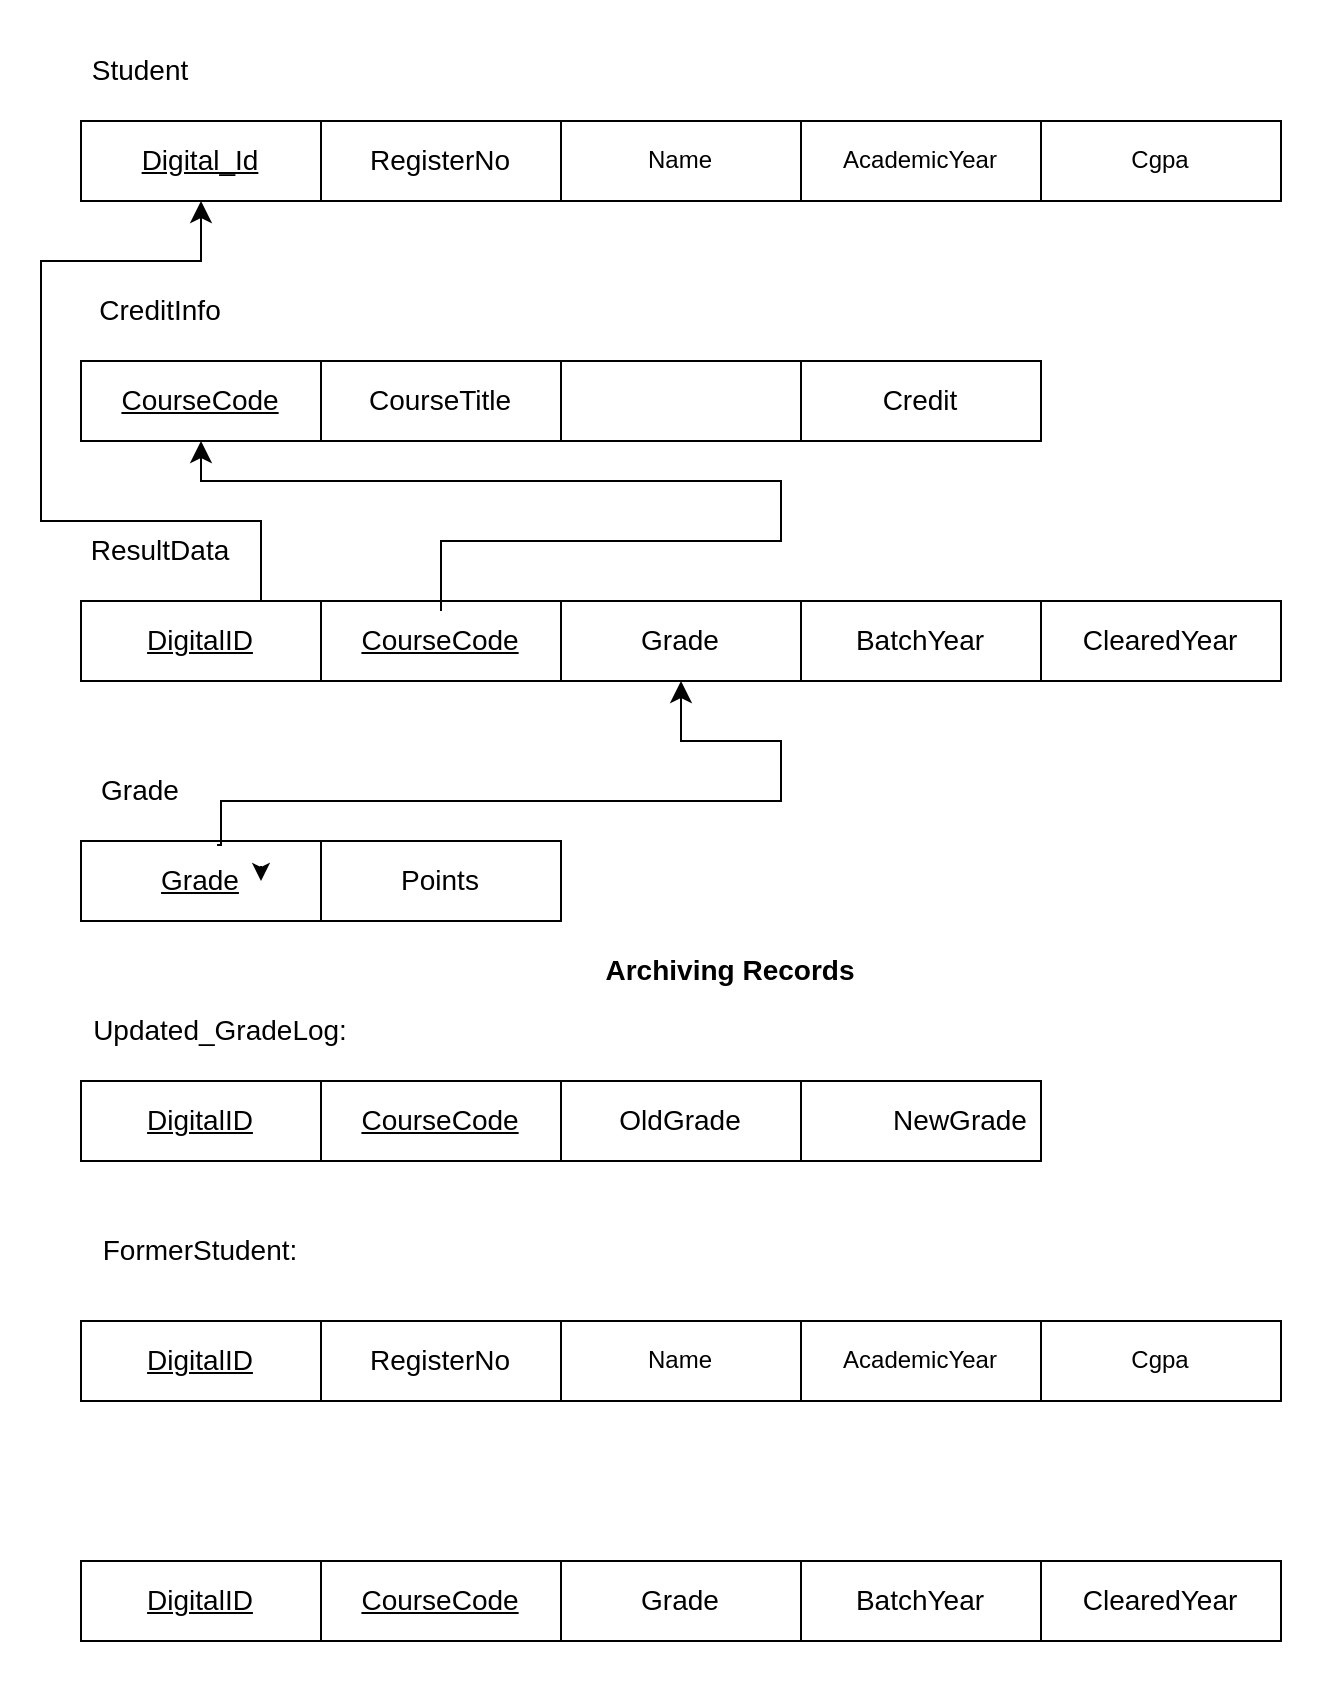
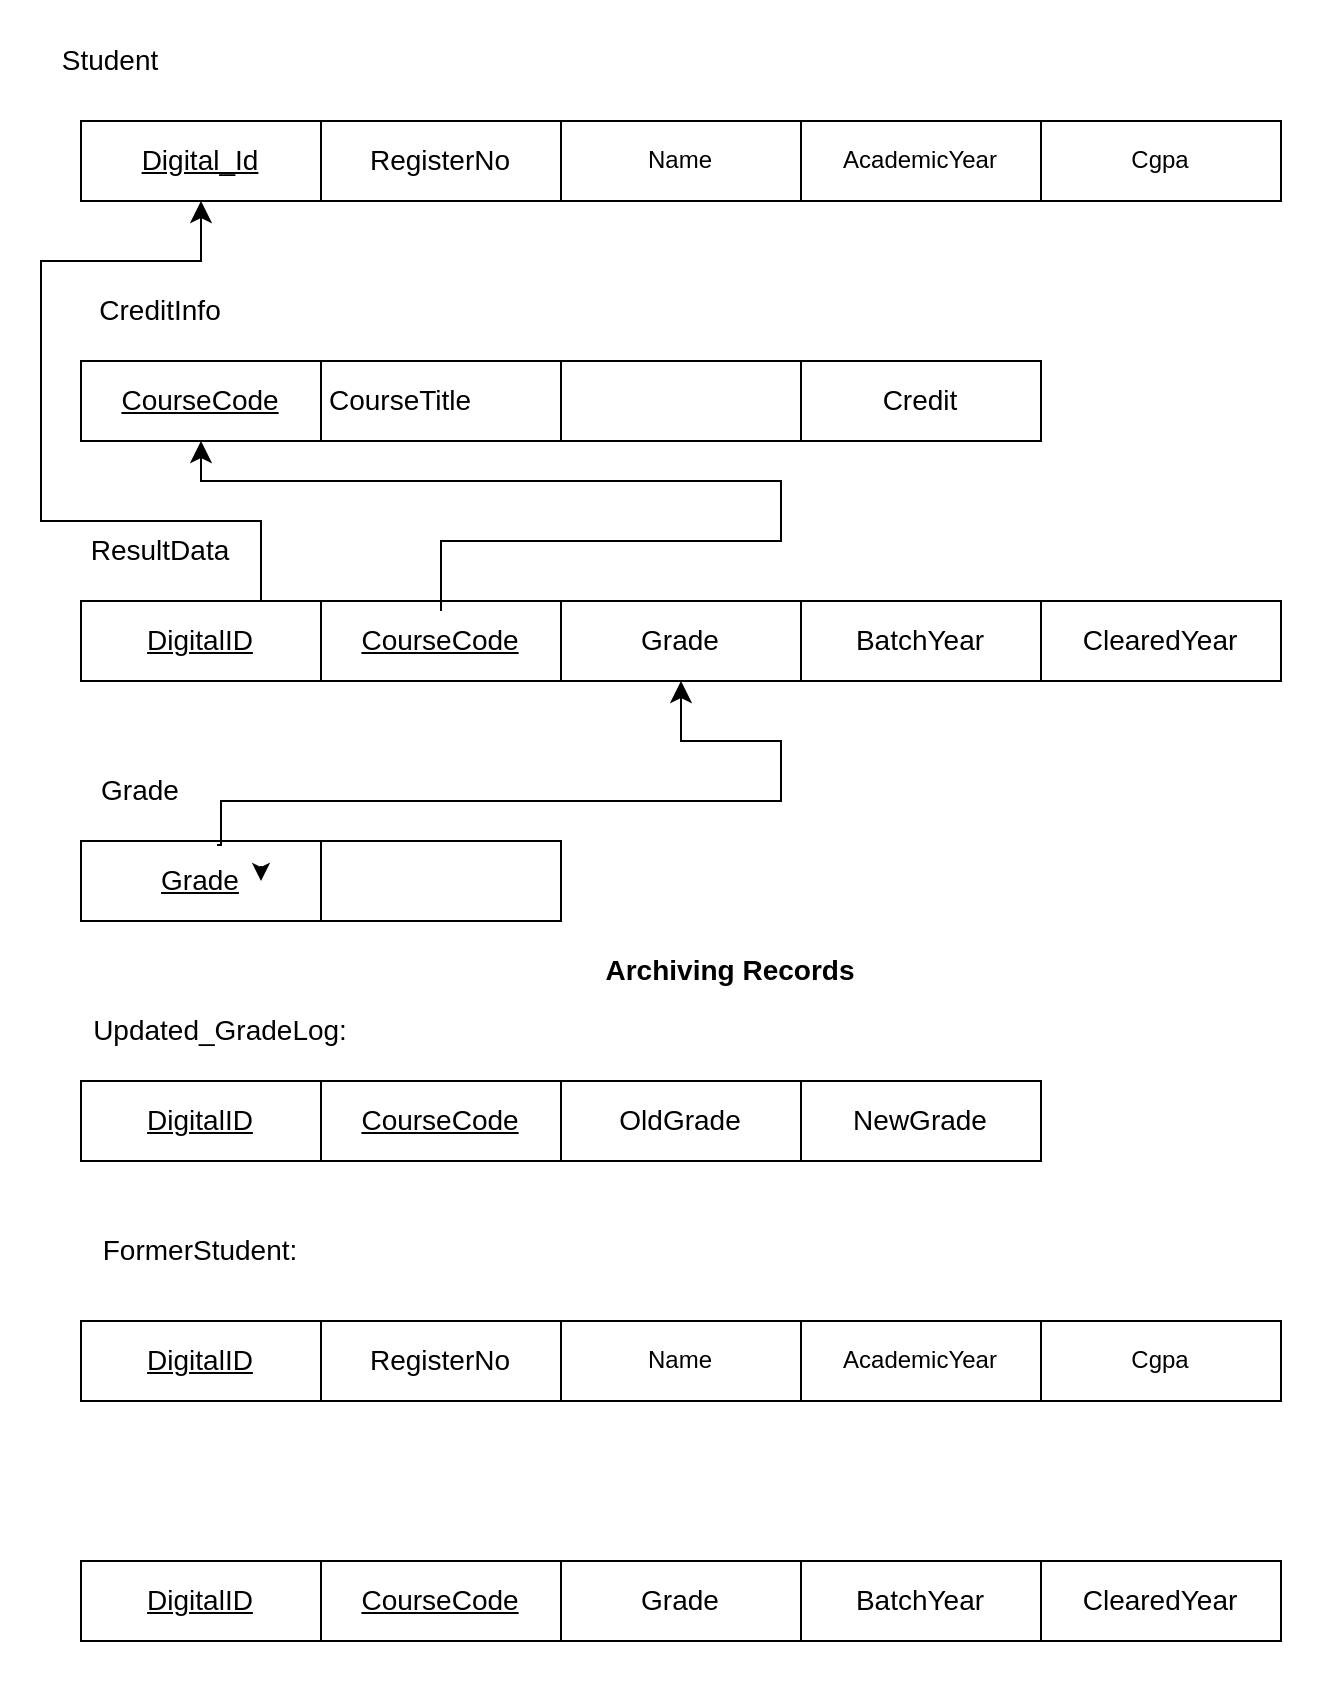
node "Student": moved (141, 71) -> (111, 61)
node "CourseTitle": moved (441, 401) -> (401, 401)
node "Points": removed
node "NewGrade": moved (961, 1121) -> (921, 1121)
